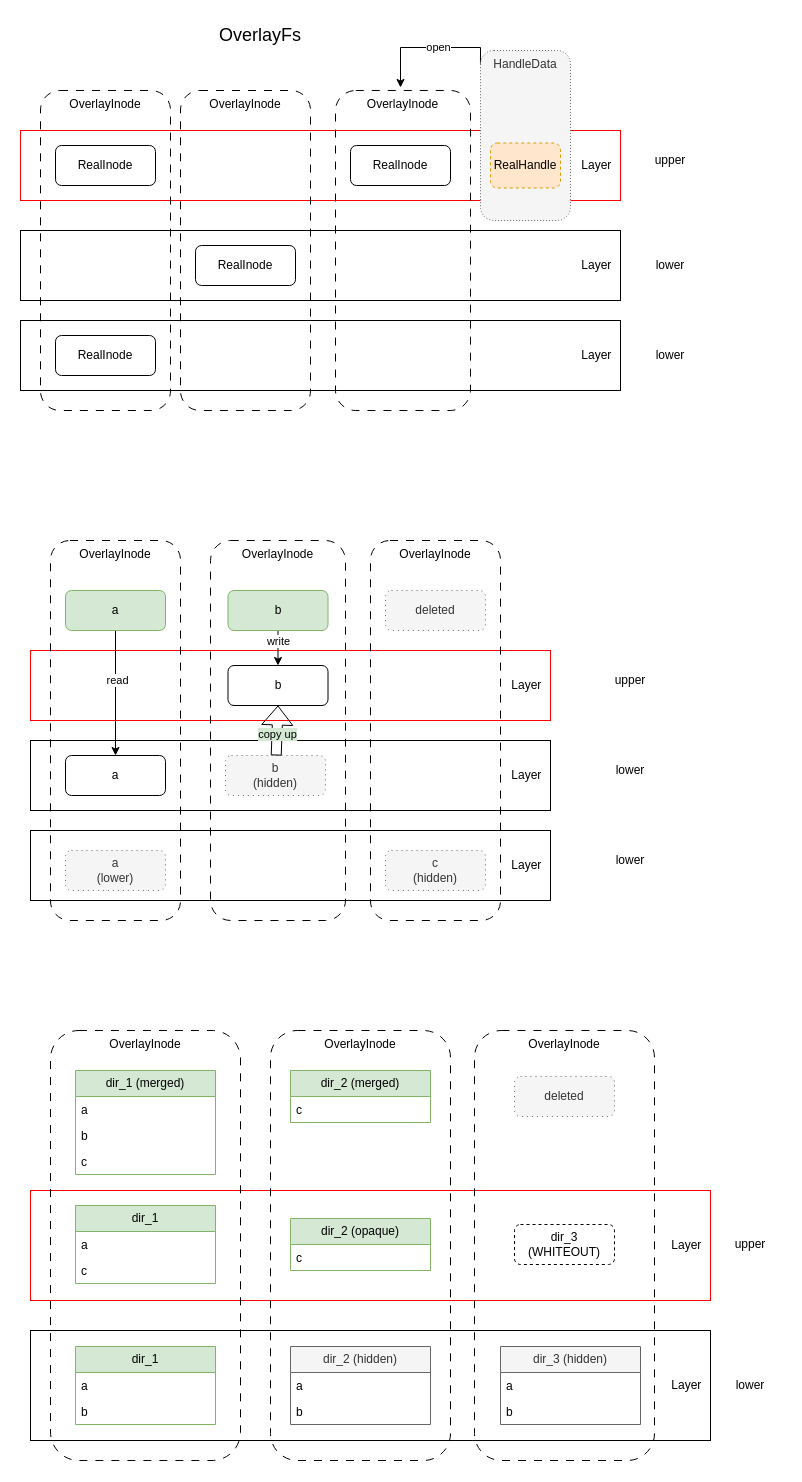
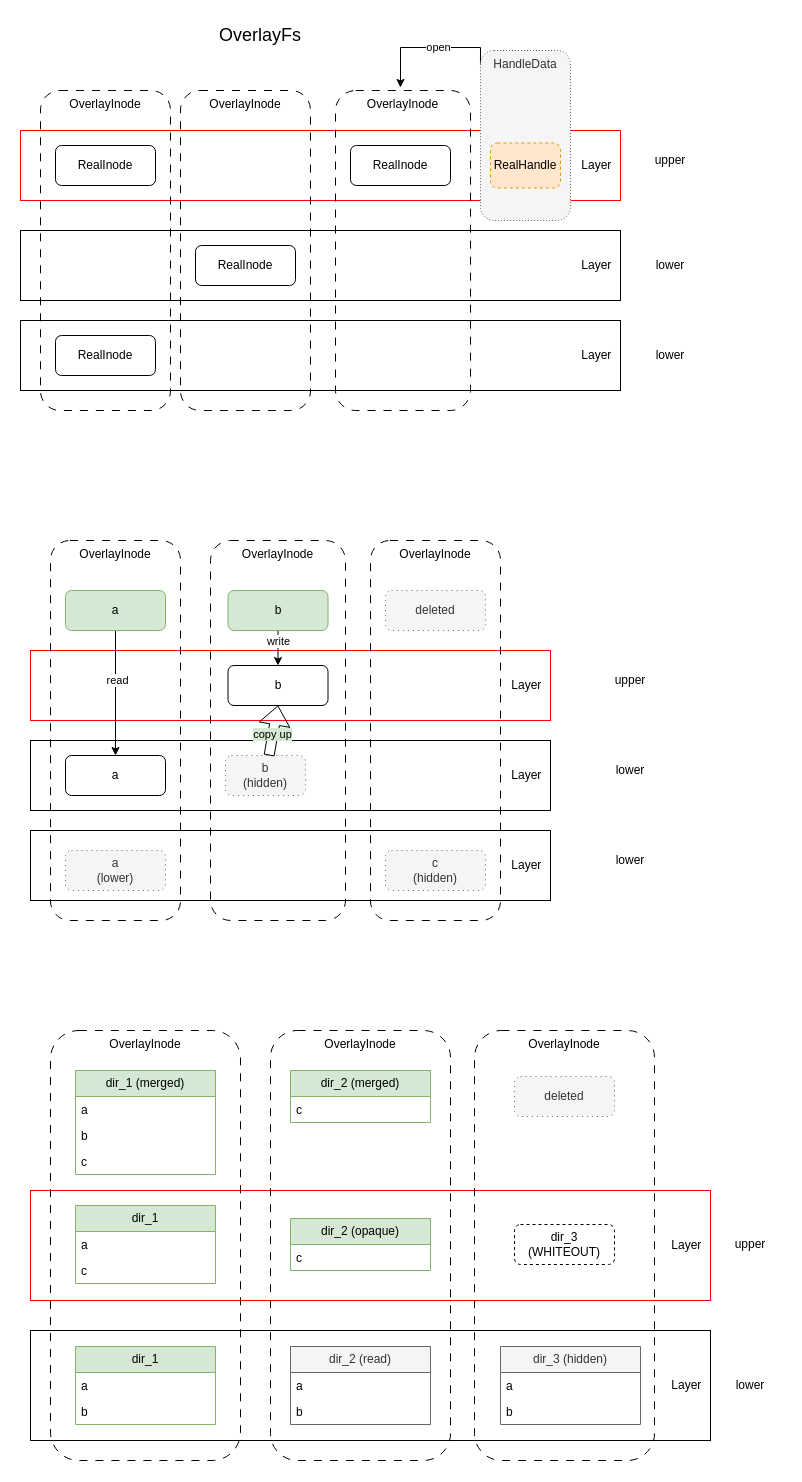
node "b (hidden)": size 100x40 -> 80x40
node "dir_2 (hidden)": label "dir_2 (hidden)" -> "dir_2 (read)"
